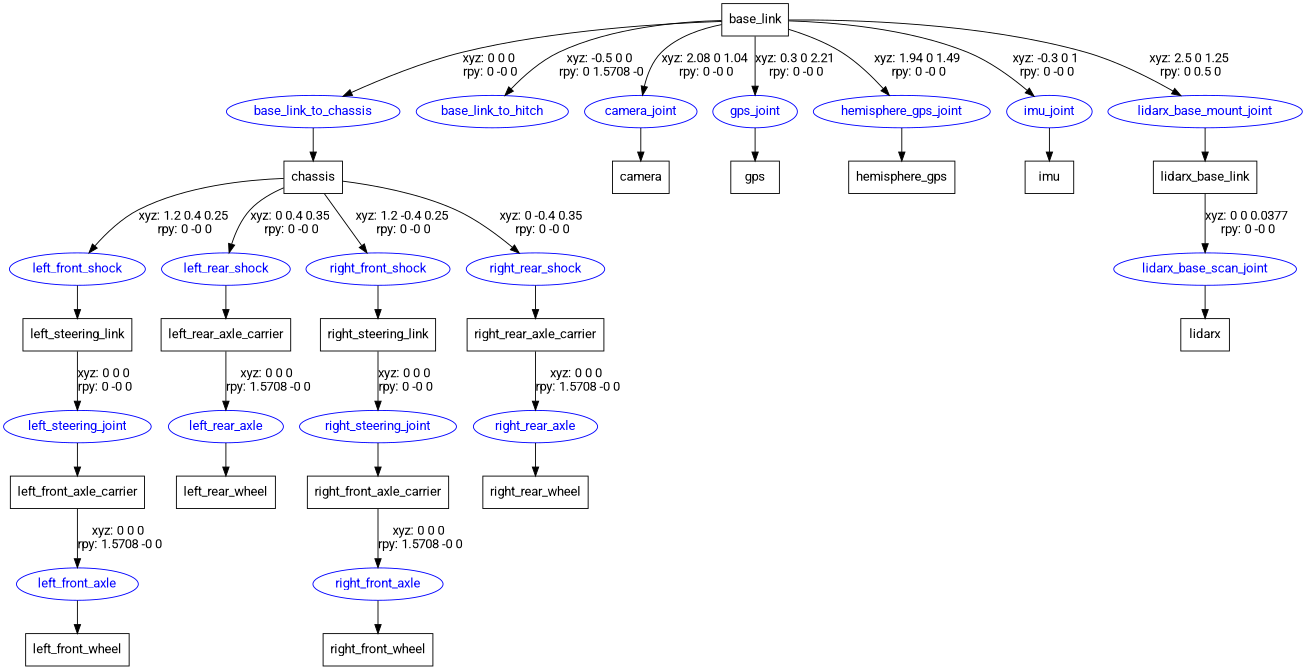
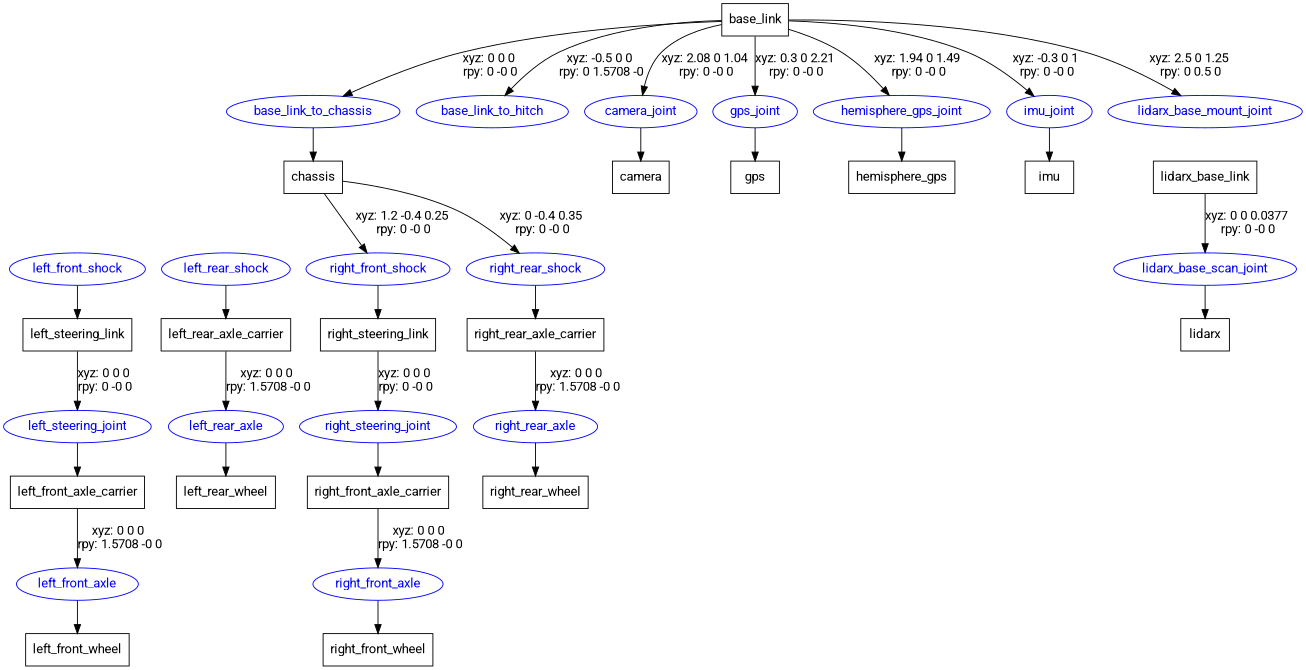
edge "lidarx_base_mount_joint" -> "lidarx_base_link": removed
edge "chassis" -> "left_front_shock": removed, label "xyz: 1.2 0.4 0.25 rpy: 0 -0 0"
edge "chassis" -> "left_rear_shock": removed, label "xyz: 0 0.4 0.35 rpy: 0 -0 0"
